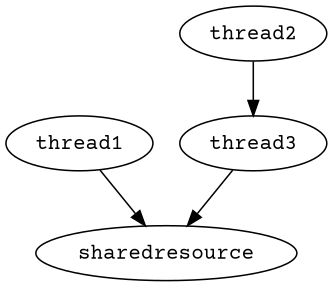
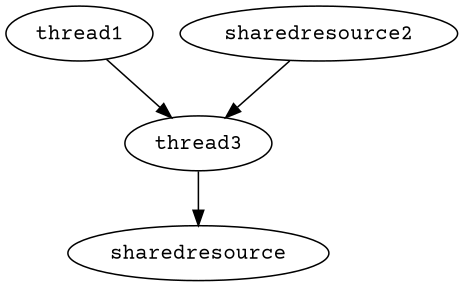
node "thread2": label "thread2" -> "sharedresource2"
edge "thread1" -> "sharedresource": now "thread1" -> "thread3"
